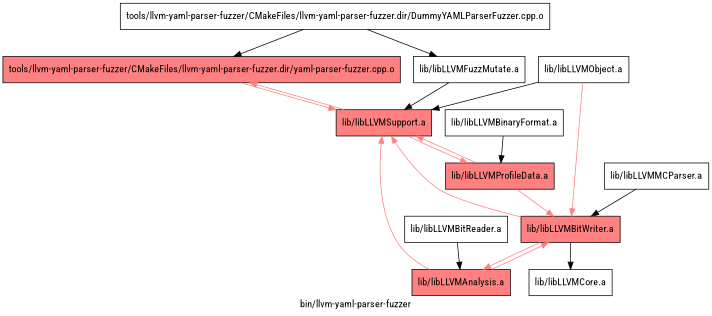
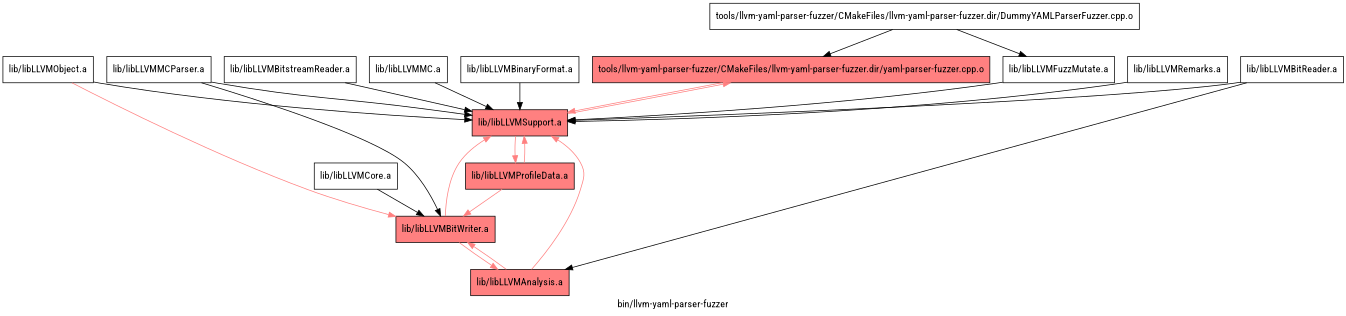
node "lib/libLLVMBitstreamReader.a": added
node "lib/libLLVMMC.a": added
node "lib/libLLVMRemarks.a": added
edge "lib/libLLVMMCParser.a" -> "lib/libLLVMSupport.a": added
edge "lib/libLLVMBitReader.a" -> "lib/libLLVMSupport.a": added
edge "lib/libLLVMBinaryFormat.a" -> "lib/libLLVMProfileData.a": now "lib/libLLVMBinaryFormat.a" -> "lib/libLLVMSupport.a"
edge "lib/libLLVMBitWriter.a" -> "lib/libLLVMCore.a": reversed
